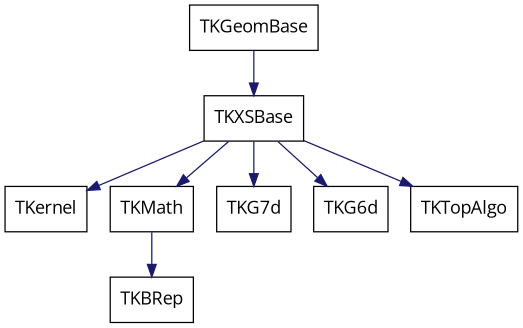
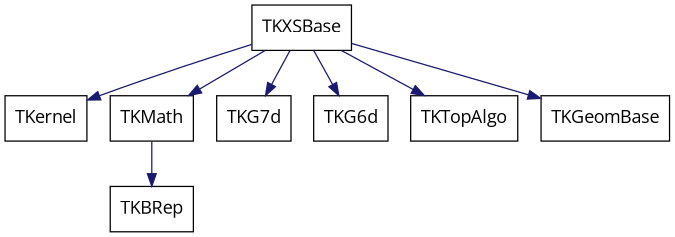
edge "TKGeomBase" -> "TKXSBase": reversed
